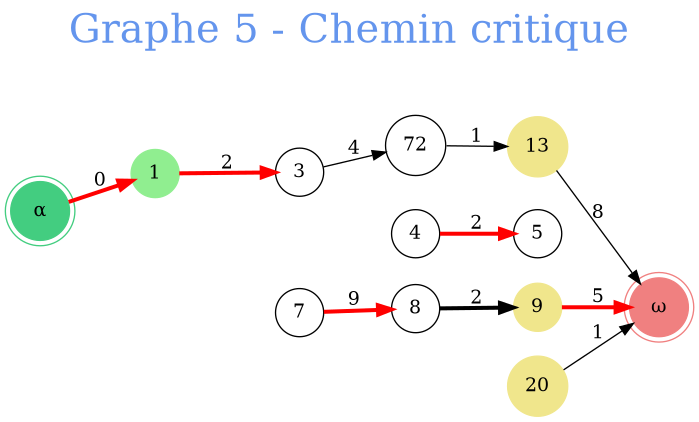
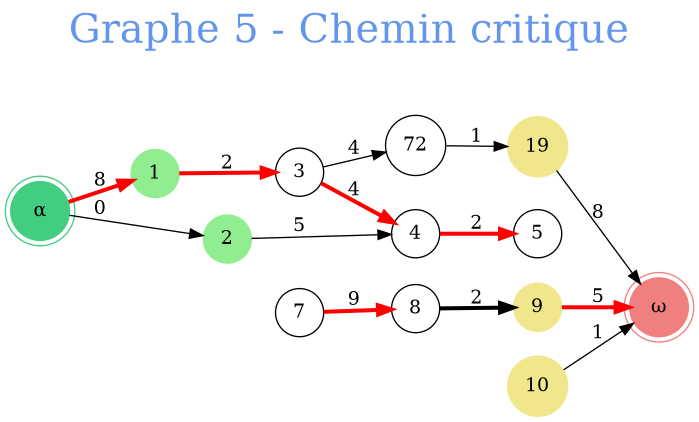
node "13": label "13" -> "19"
edge "α" -> "1": label "0" -> "8"
edge "3" -> "4": added, label "4"
node "2": added
node "20": label "20" -> "10"
